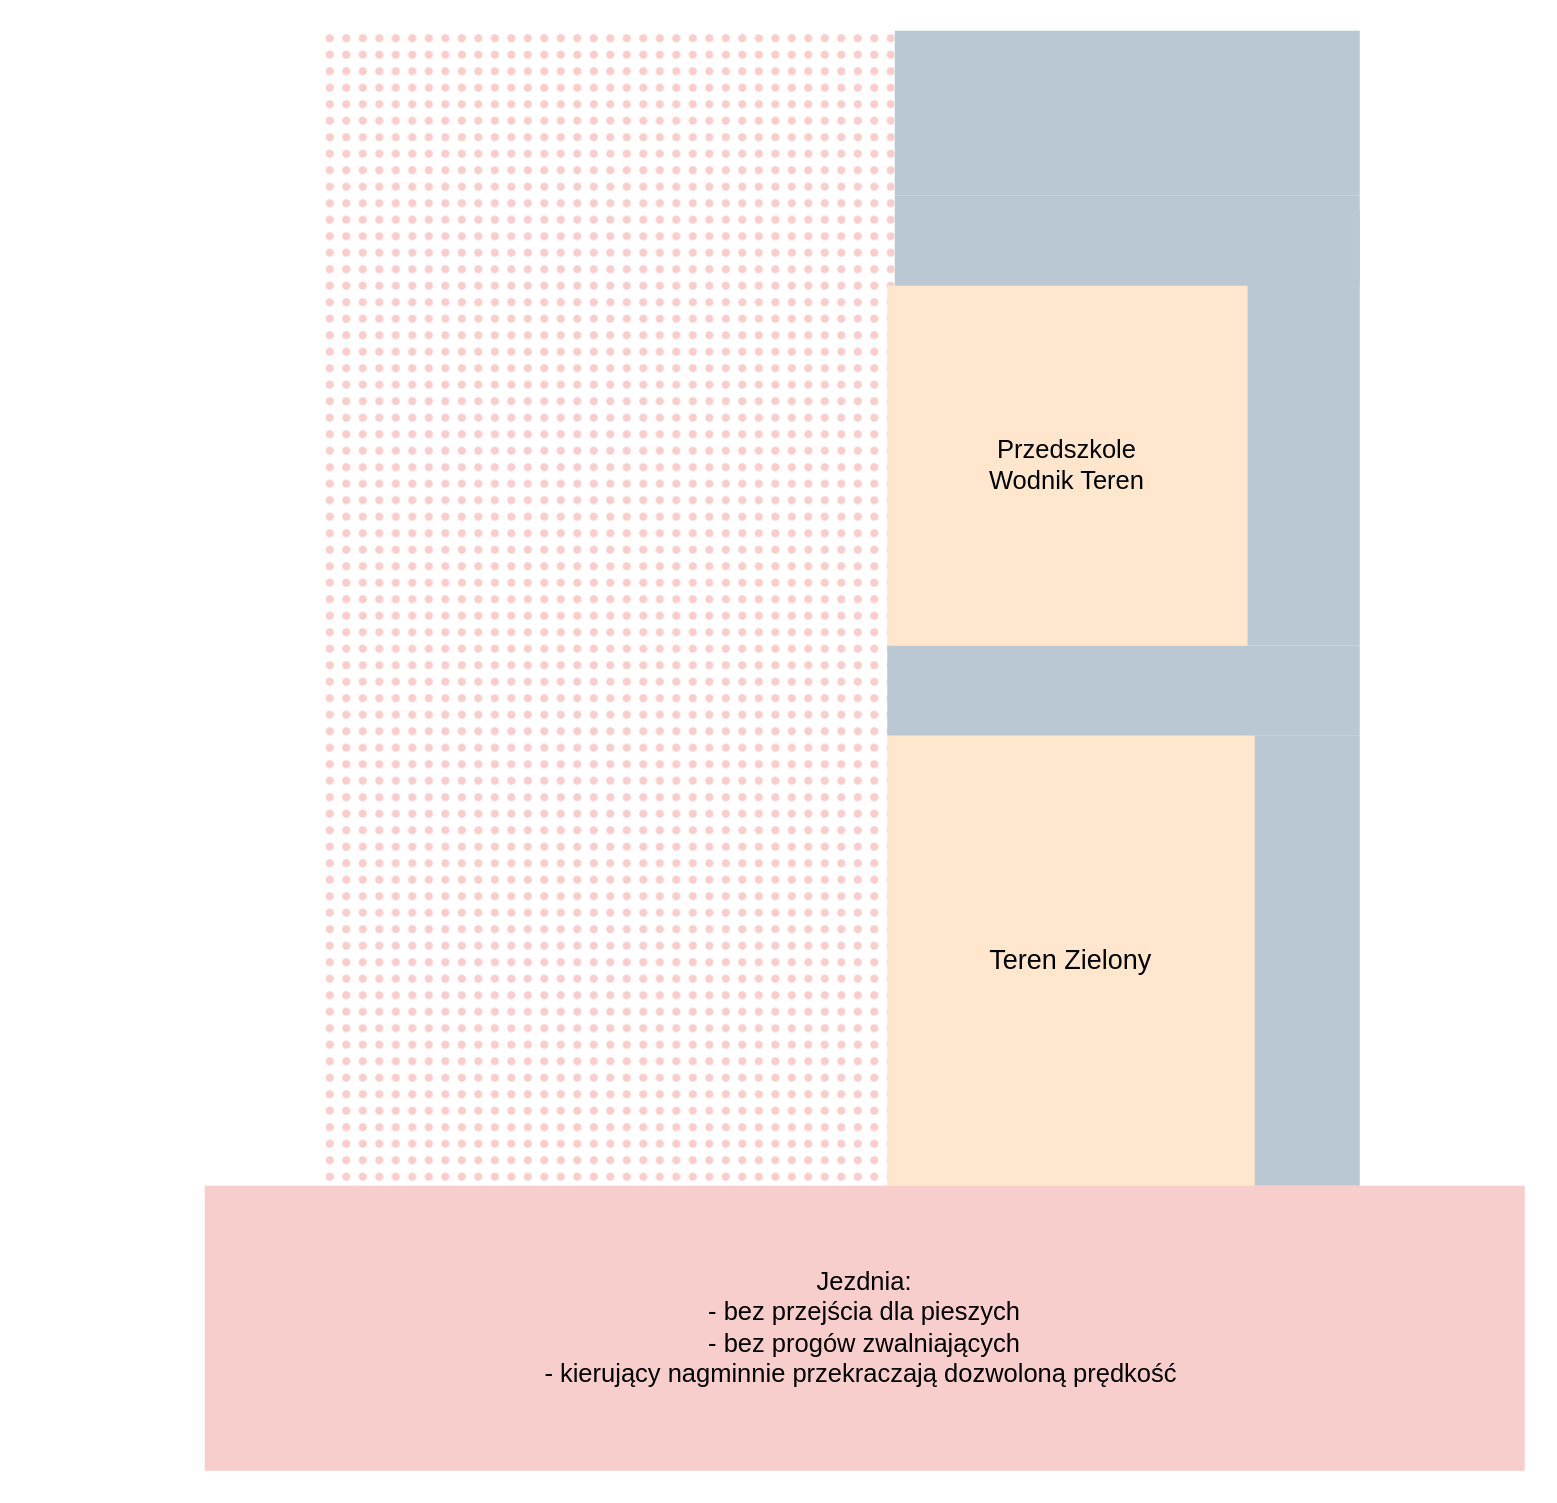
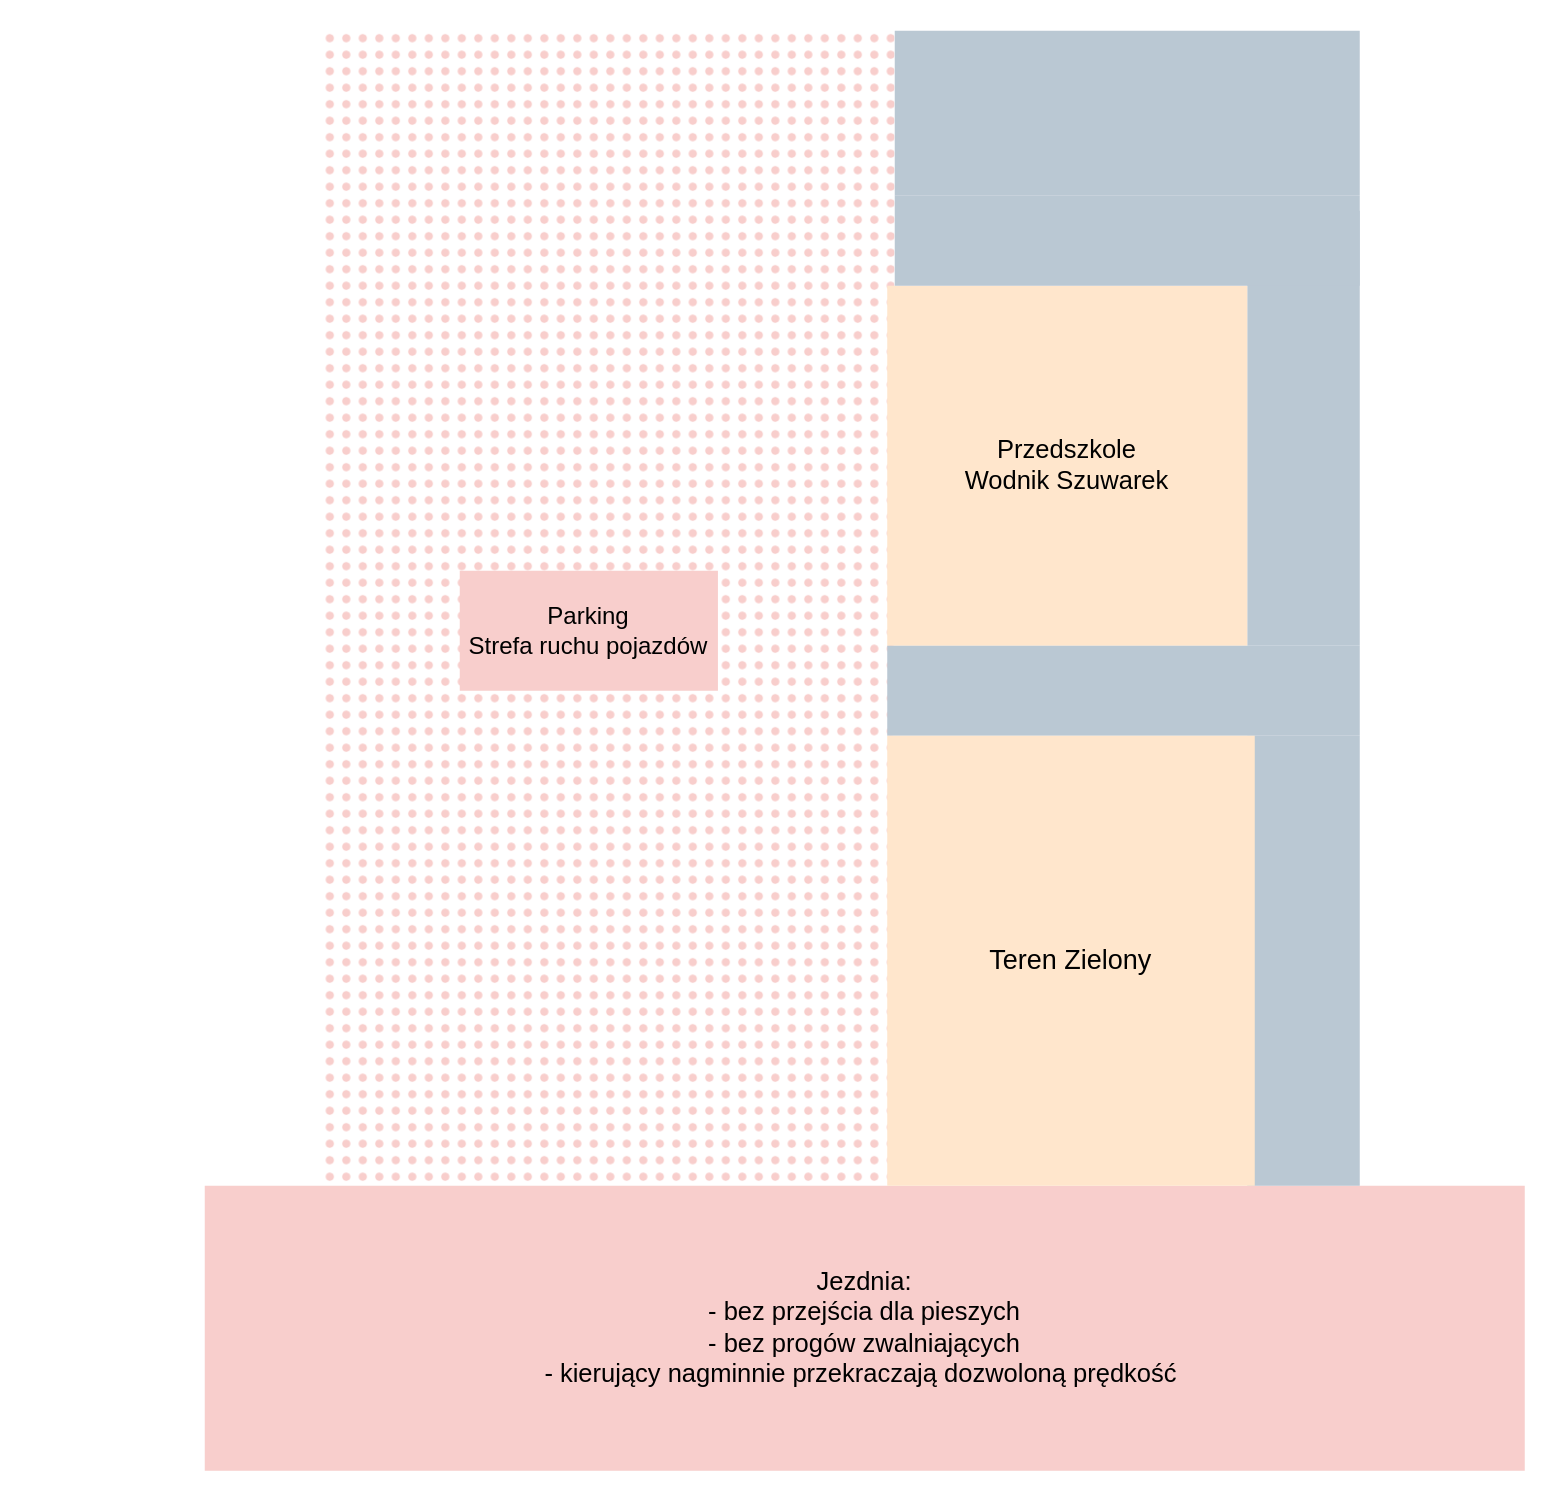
node "Przedszkole Wodnik Teren": label "Przedszkole Wodnik Teren" -> "Przedszkole Wodnik Szuwarek"
node "Parking Strefa ruchu pojazdów": added
